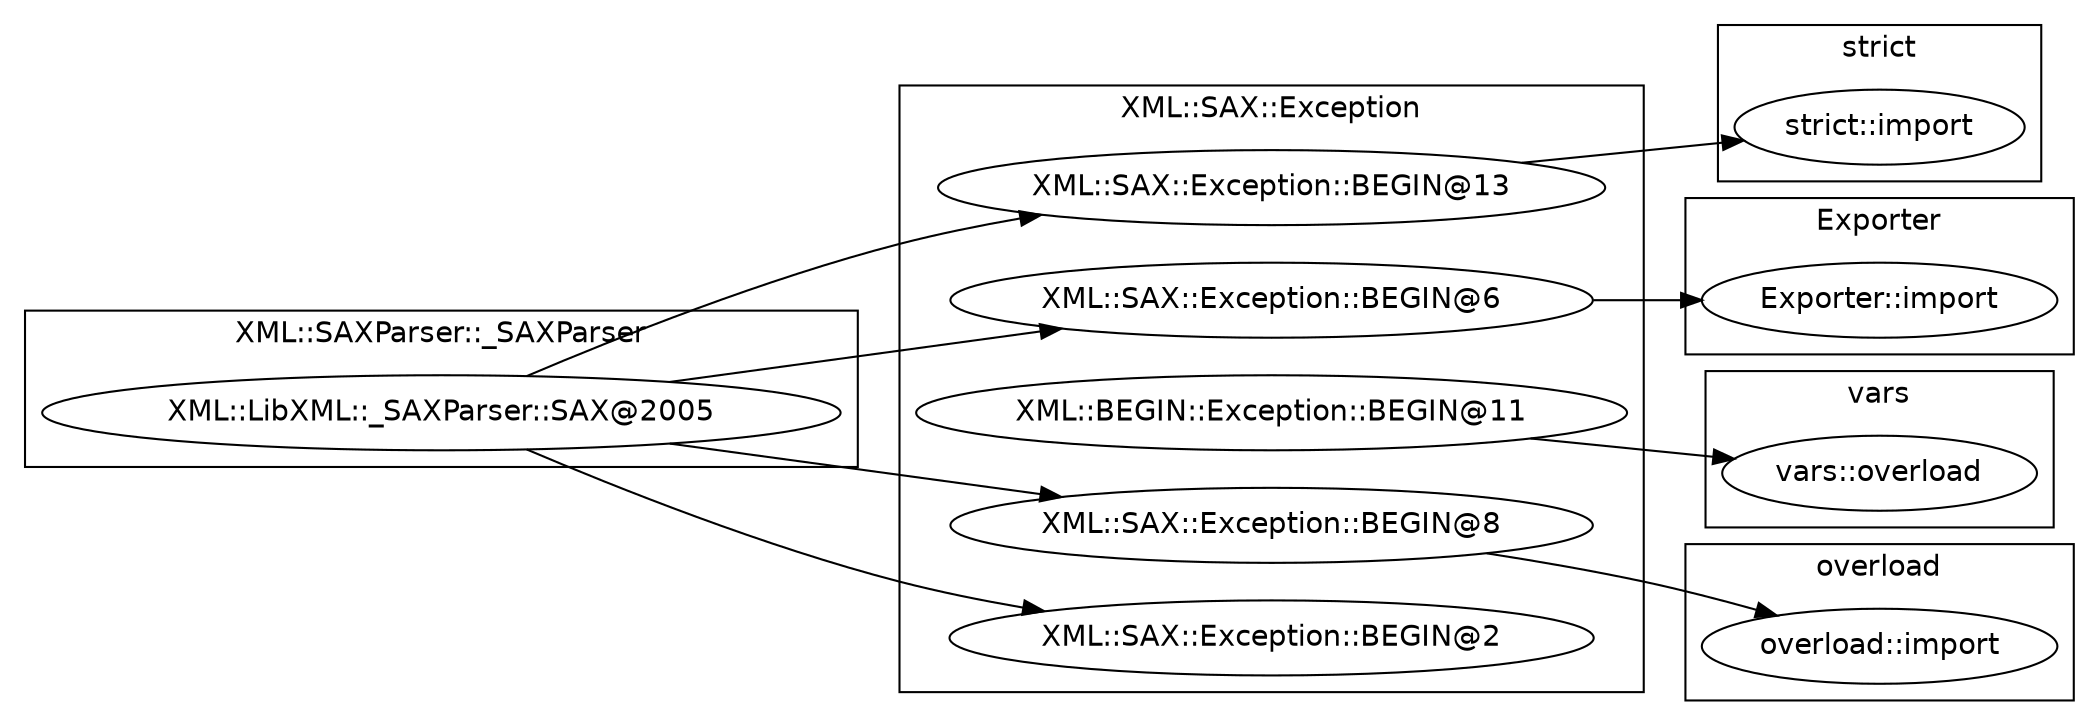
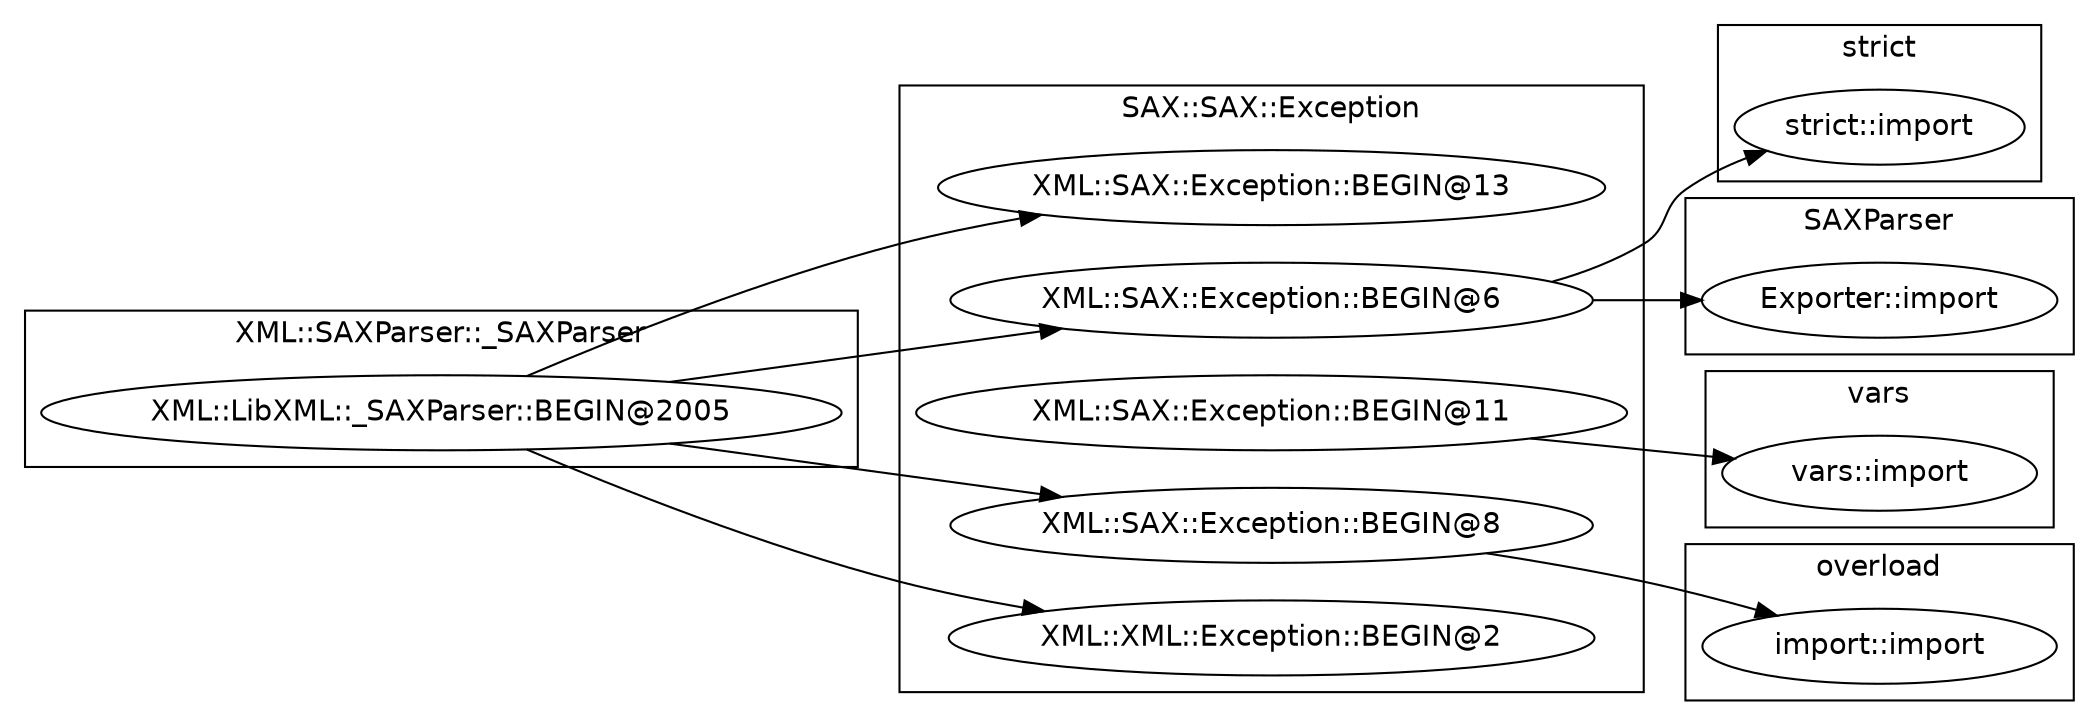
cluster "XML::SAX::Exception": label "XML::SAX::Exception" -> "SAX::SAX::Exception"
edge "XML::SAX::Exception::BEGIN@13" -> "strict::import": now "XML::SAX::Exception::BEGIN@6" -> "strict::import"
cluster "Exporter": label "Exporter" -> "SAXParser"
node "XML::LibXML::_SAXParser::SAX@2005": label "XML::LibXML::_SAXParser::SAX@2005" -> "XML::LibXML::_SAXParser::BEGIN@2005"
node "XML::BEGIN::Exception::BEGIN@11": label "XML::BEGIN::Exception::BEGIN@11" -> "XML::SAX::Exception::BEGIN@11"
node "vars::overload": label "vars::overload" -> "vars::import"
node "XML::SAX::Exception::BEGIN@2": label "XML::SAX::Exception::BEGIN@2" -> "XML::XML::Exception::BEGIN@2"
node "overload::import": label "overload::import" -> "import::import"
